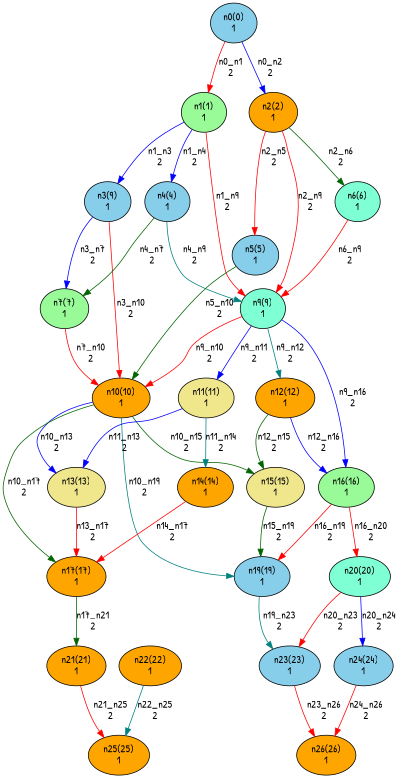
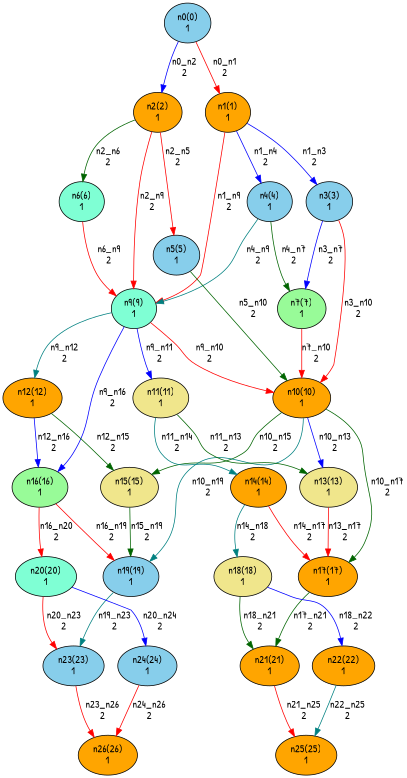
node "n1(1) 1": fillcolor palegreen -> orange
node "n3(9) 1": label "n3(9) 1" -> "n3(3) 1"
edge "n11(11) 1" -> "n13(13) 1": color blue -> darkgreen
node "n18(18) 1": added
